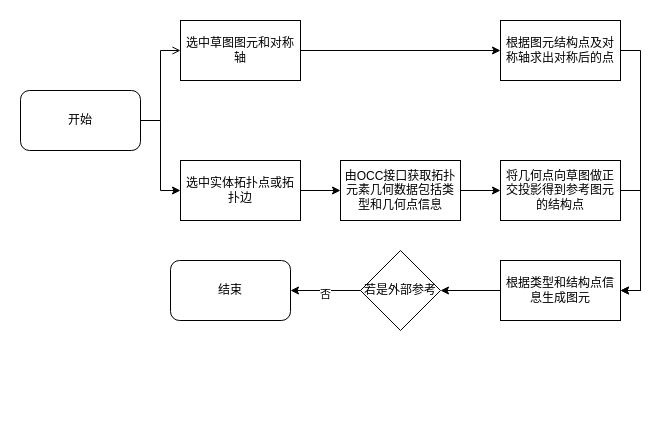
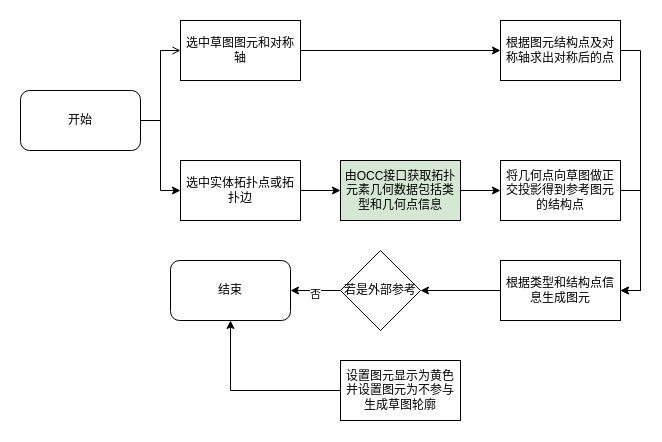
node "由OCC接口获取拓扑元素几何数据包括类型和几何点信息": fillcolor #ffffff -> #d5e8d4
node "若是外部参考": moved (401, 291) -> (381, 291)
edge "设置图元显示为黄色并设置图元为不参与生成草图轮廓" -> "结束": added
node "设置图元显示为黄色并设置图元为不参与生成草图轮廓": added
